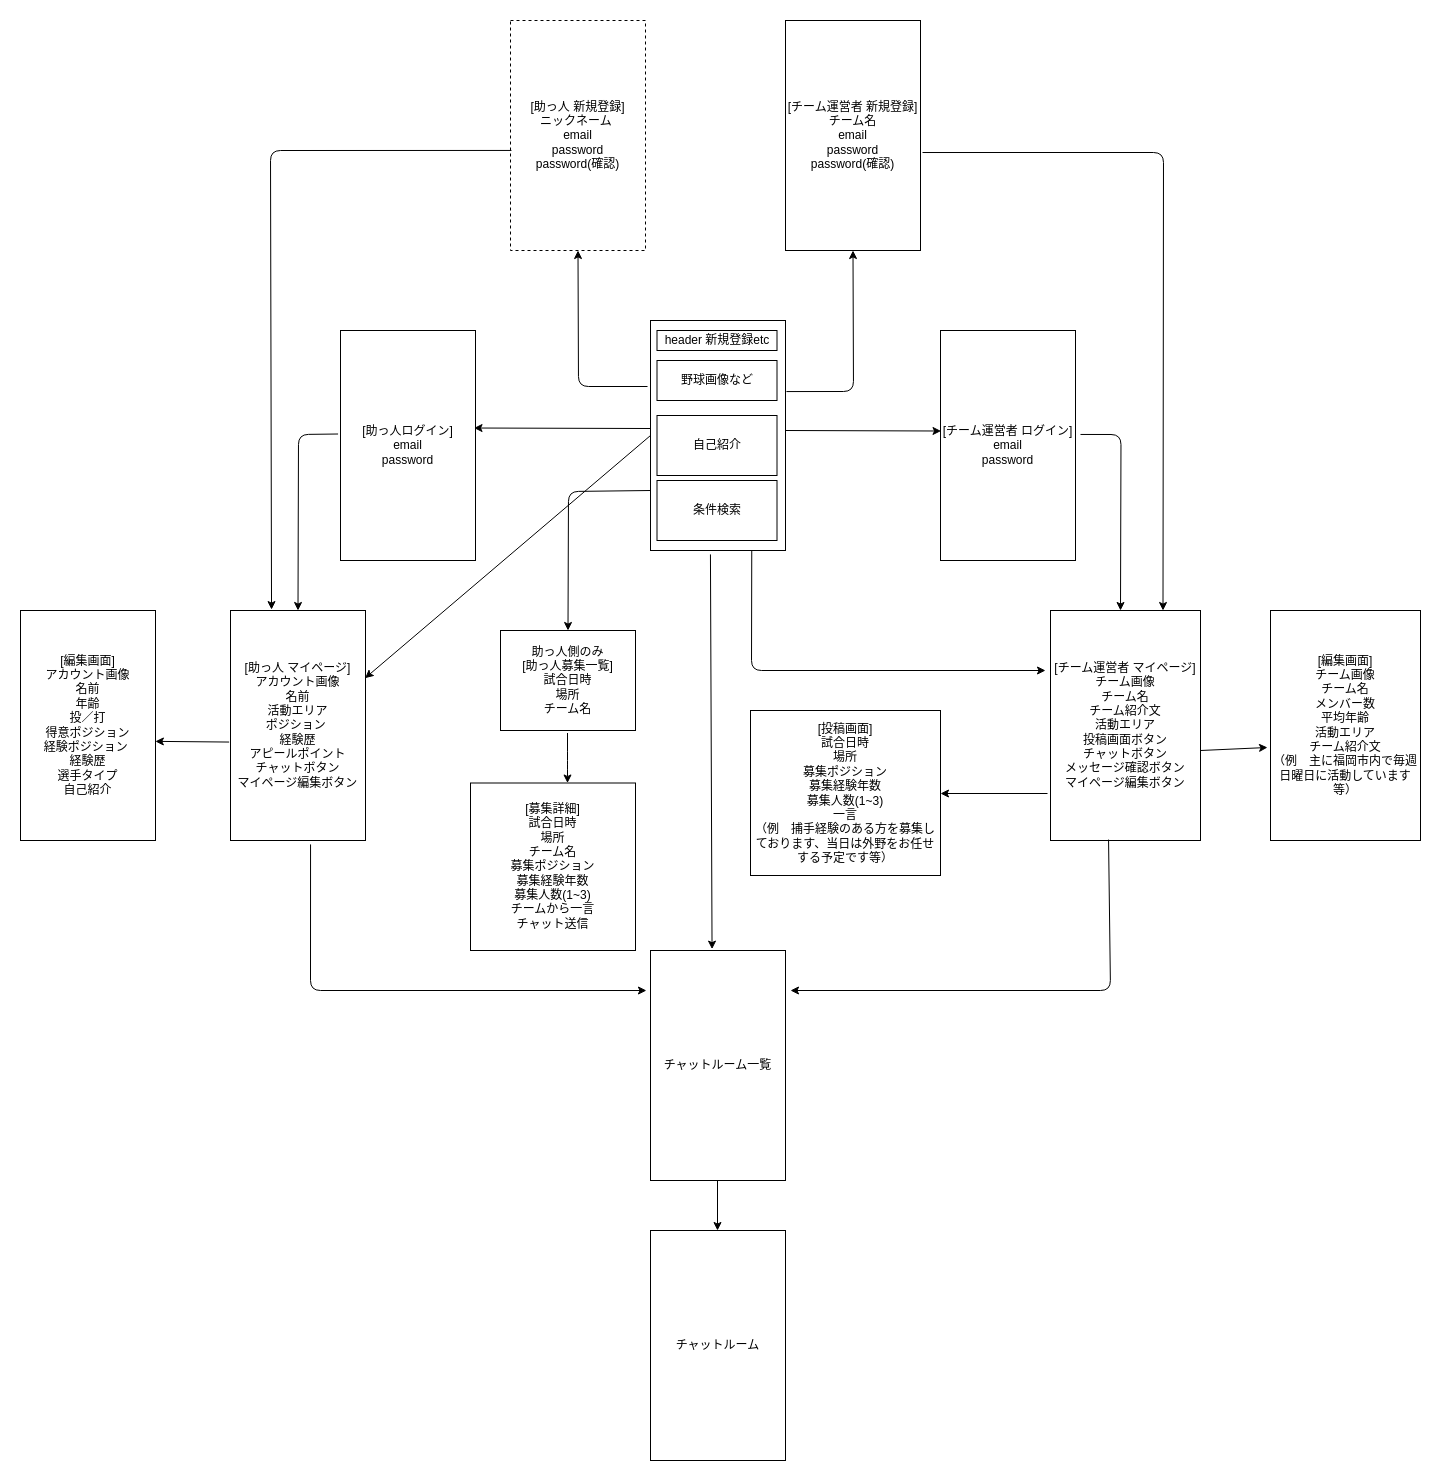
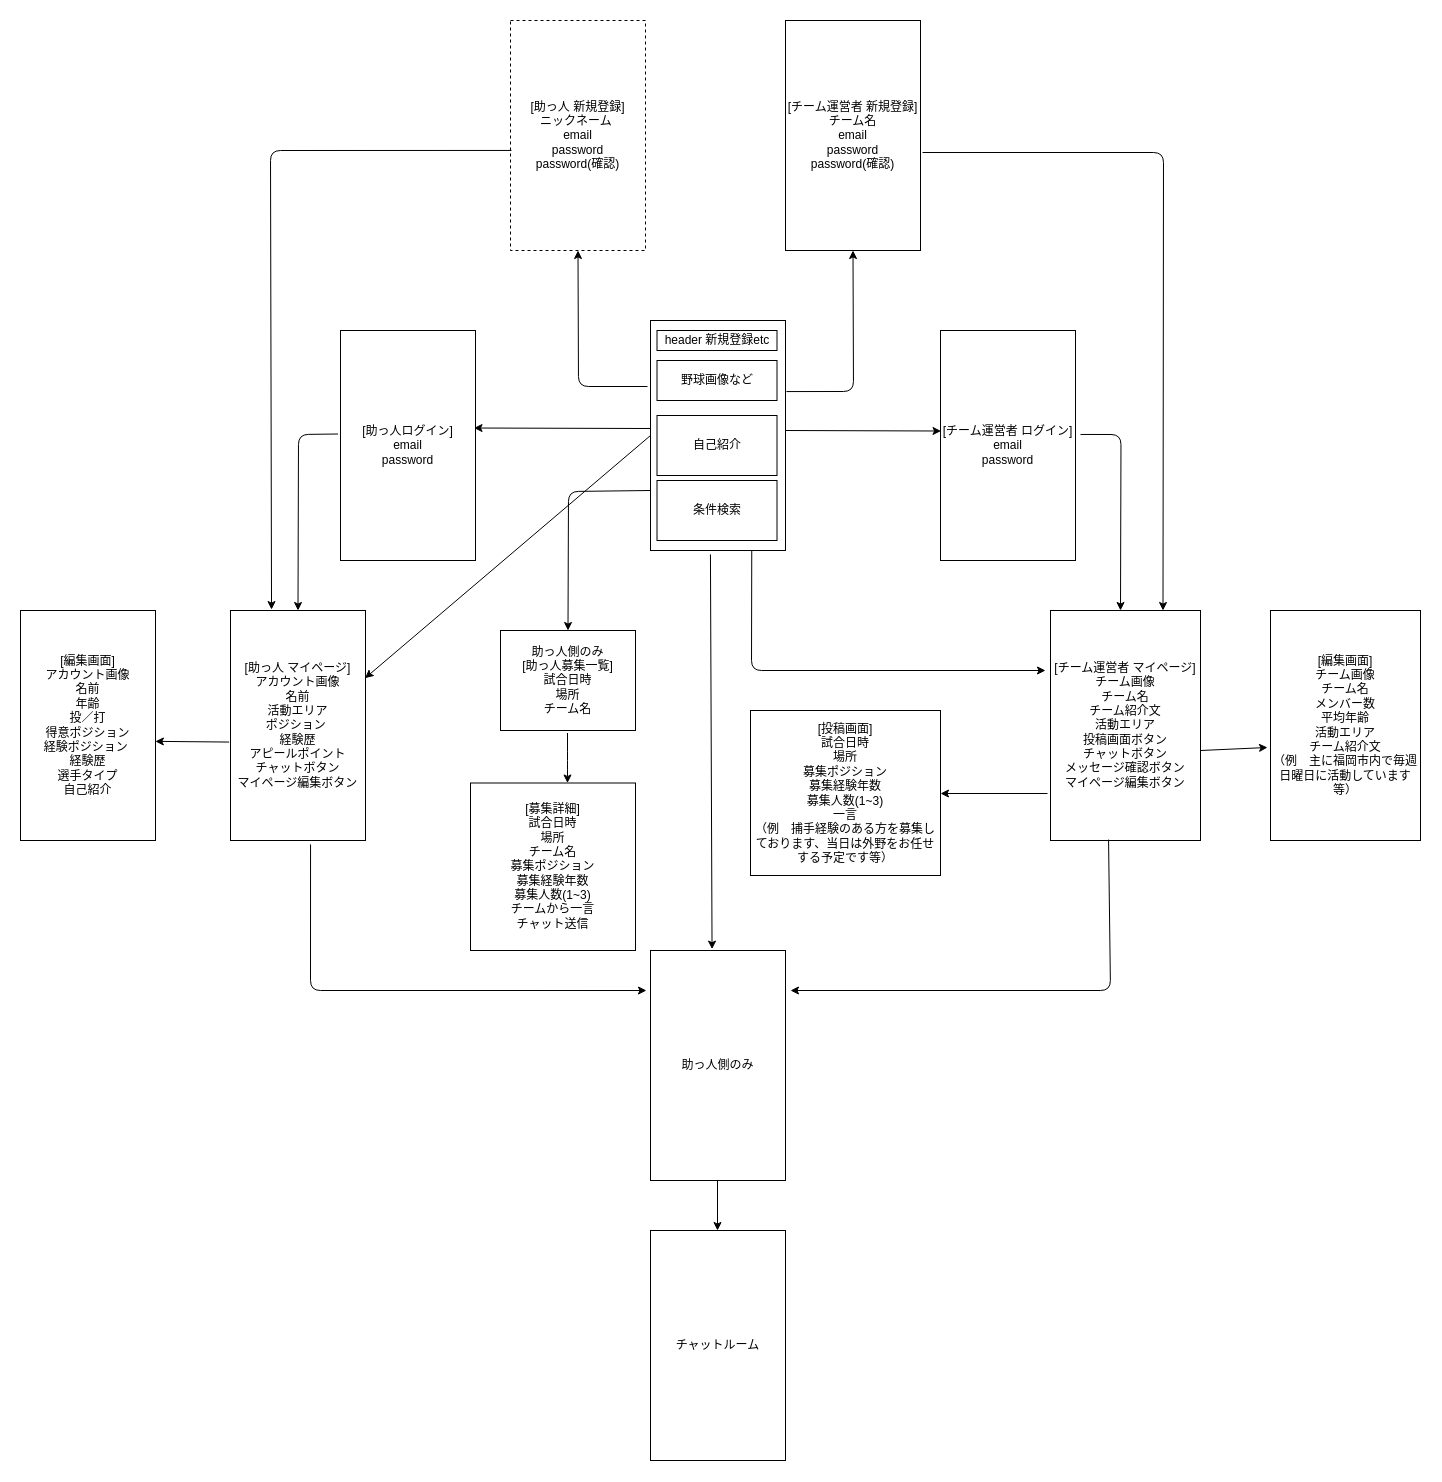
node "チャットルーム一覧": label "チャットルーム一覧" -> "助っ人側のみ"
